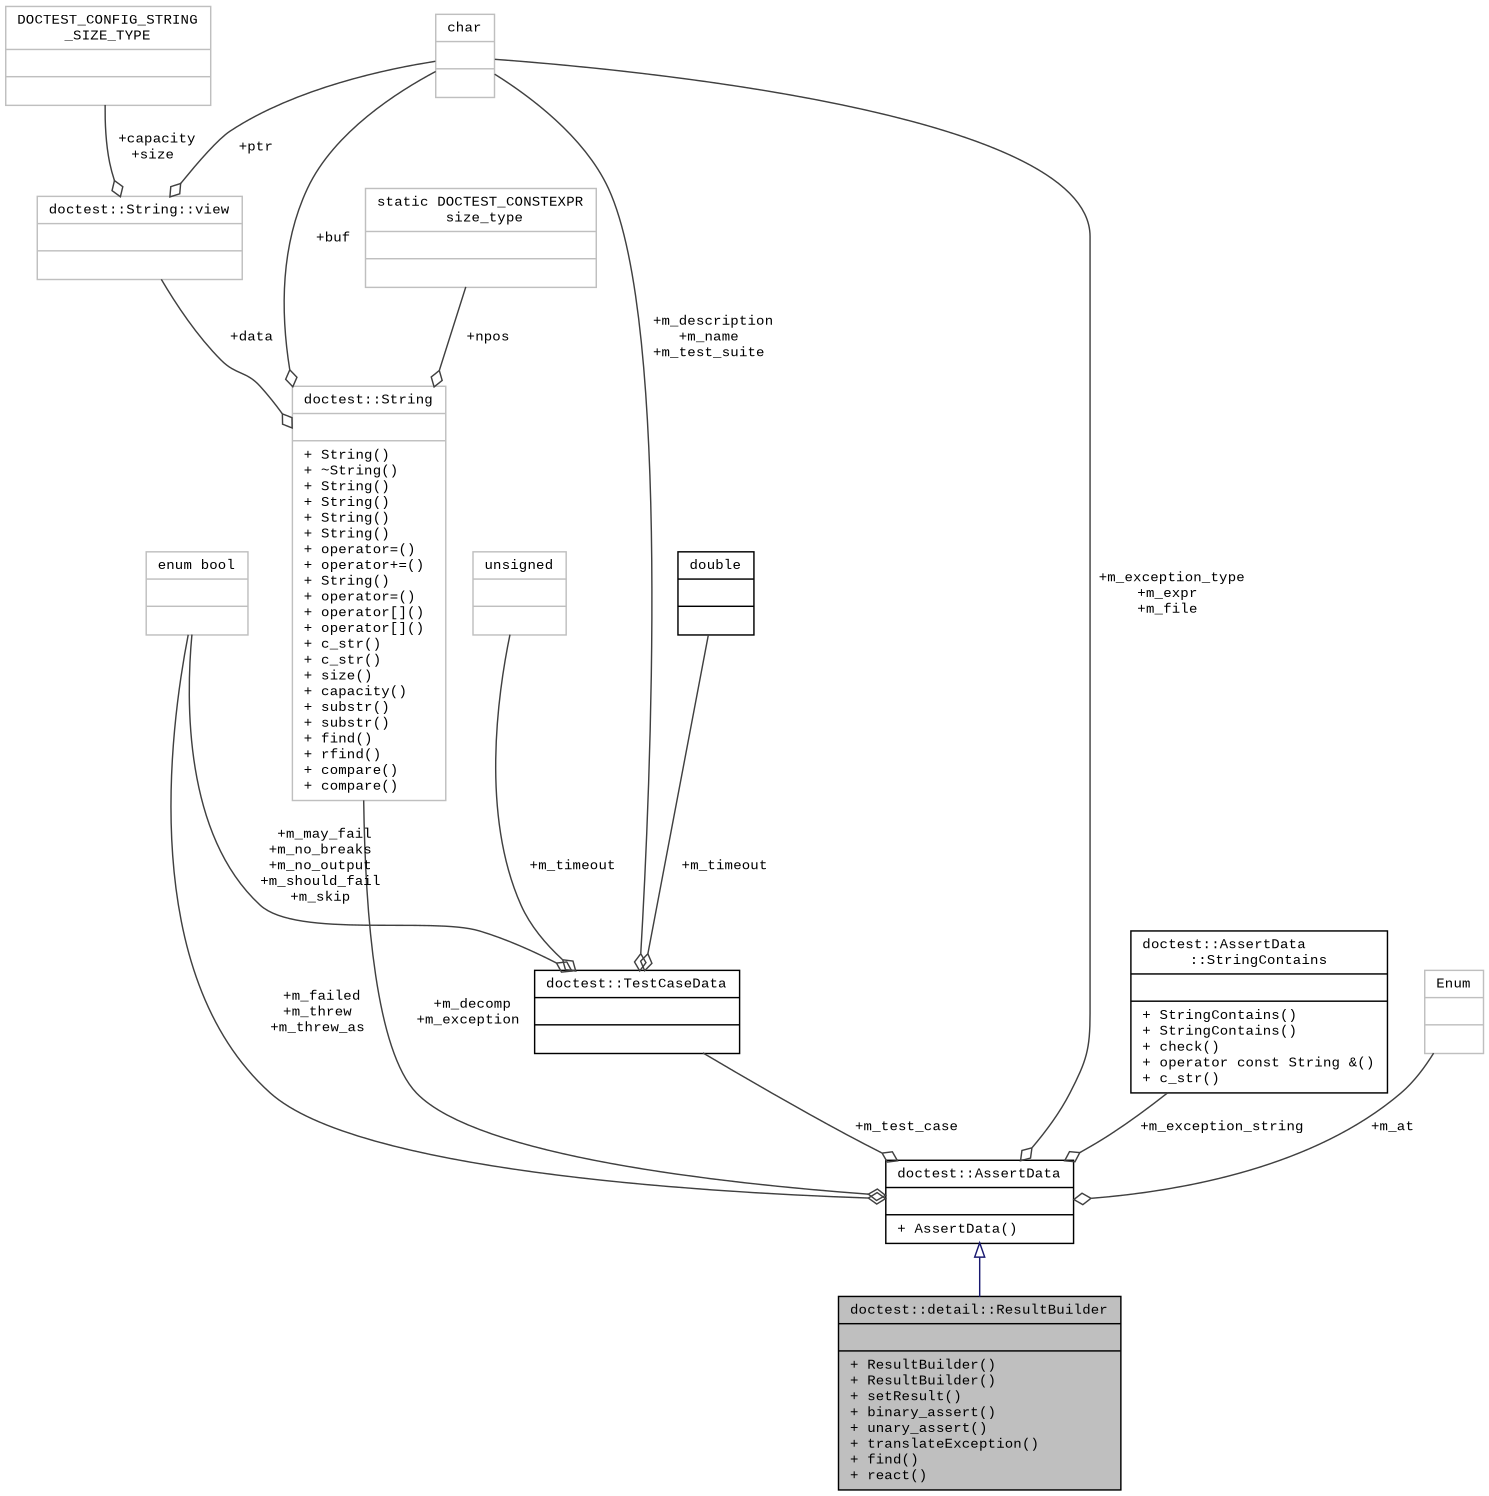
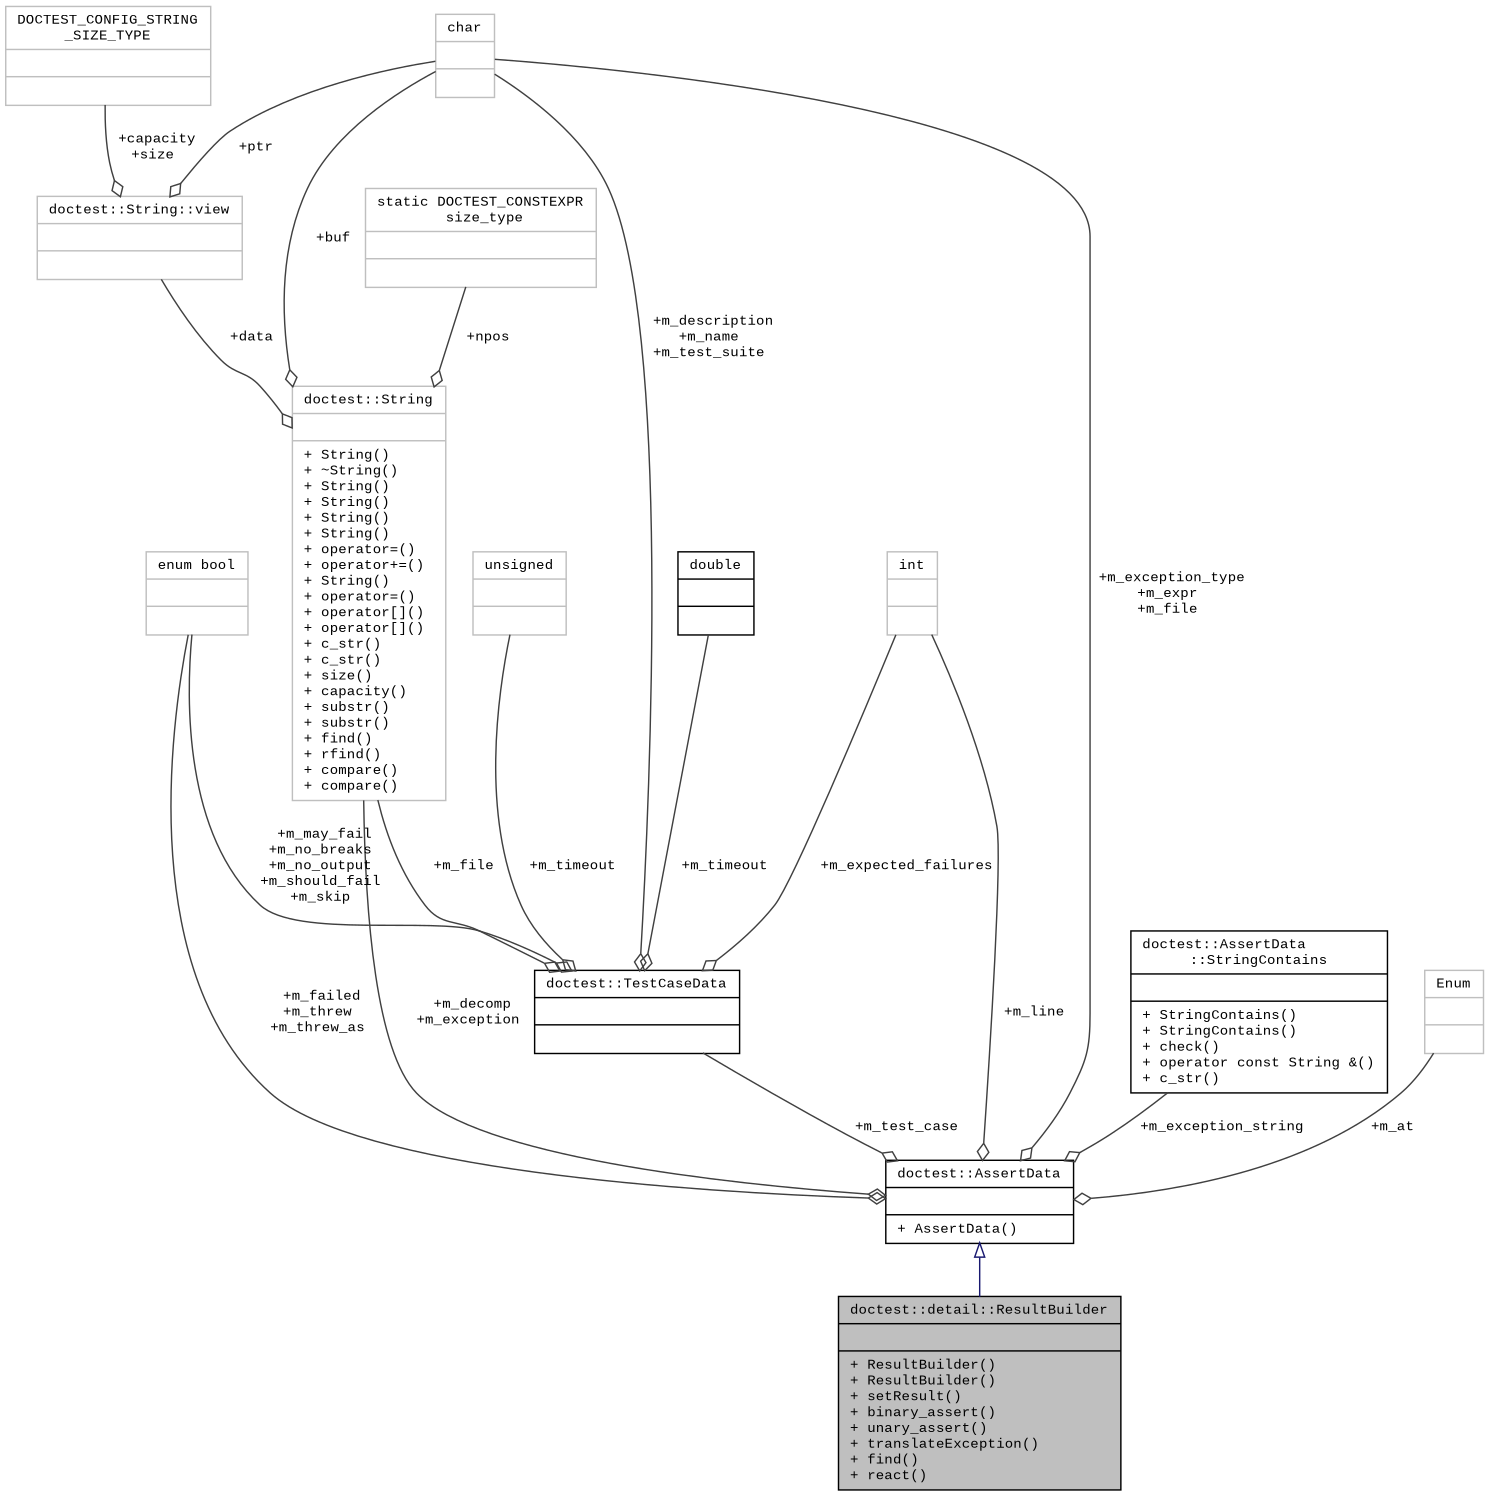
node "int": added
edge "doctest::String" -> "doctest::TestCaseData": added, label "+m_file"
